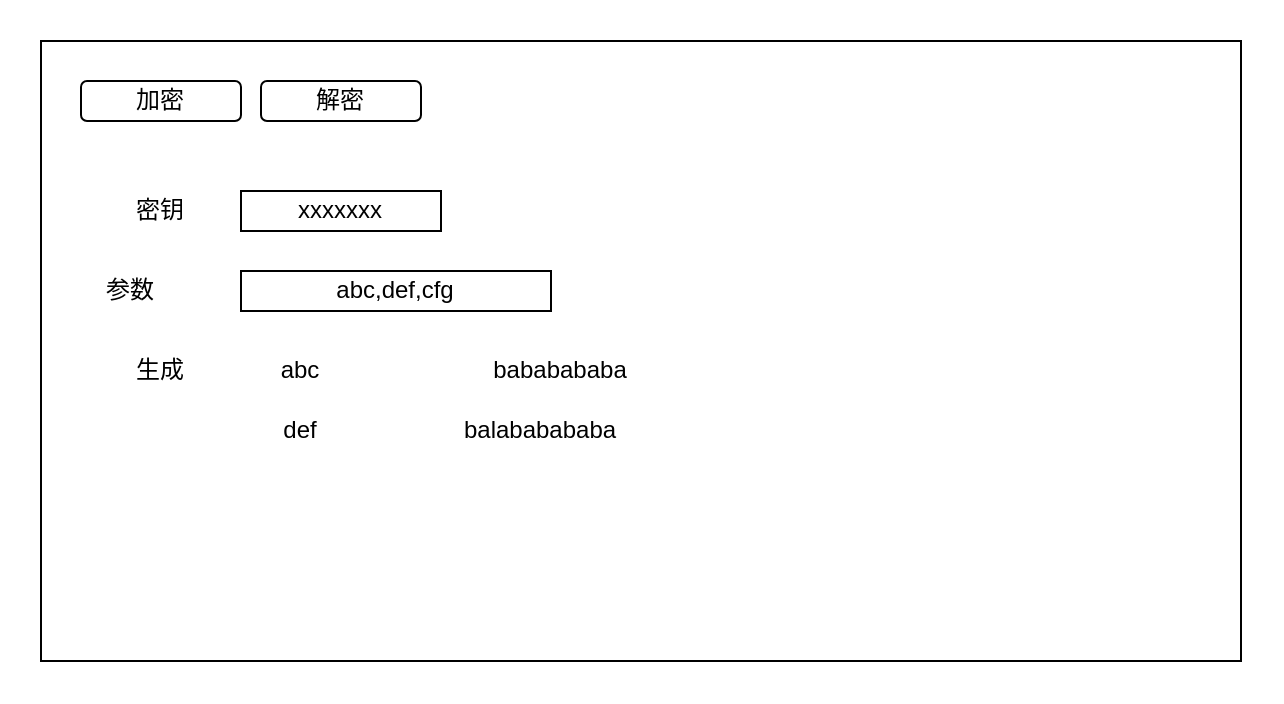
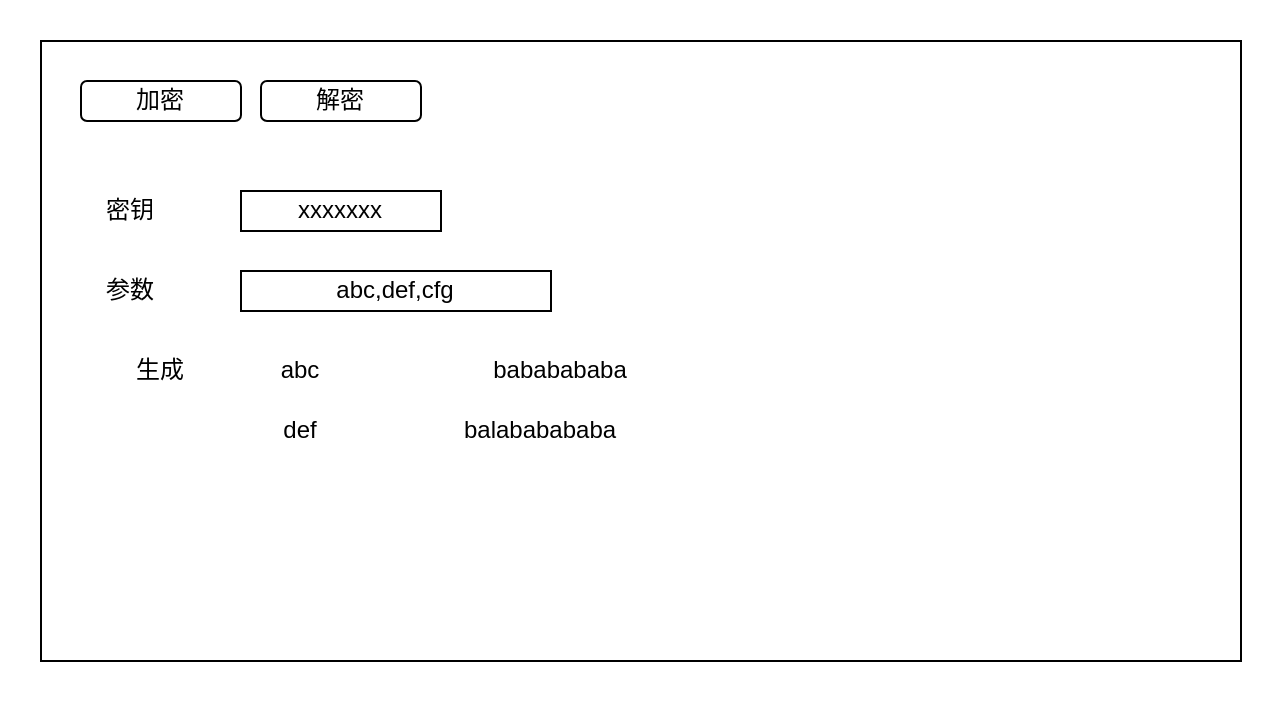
node "密钥": moved (161, 211) -> (131, 211)
